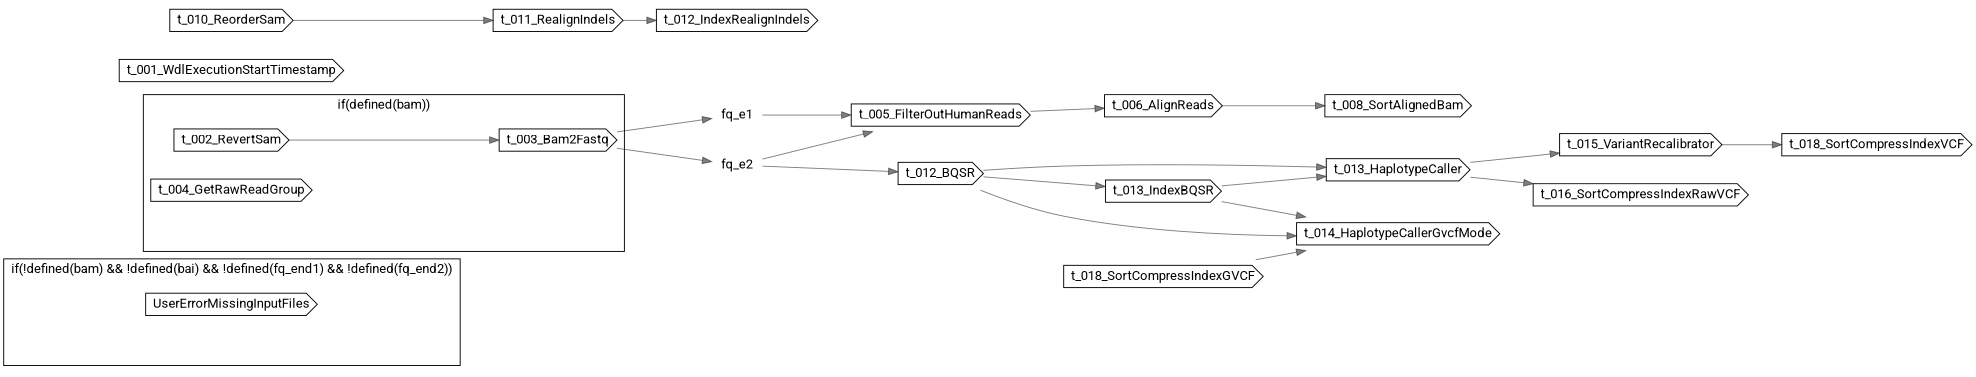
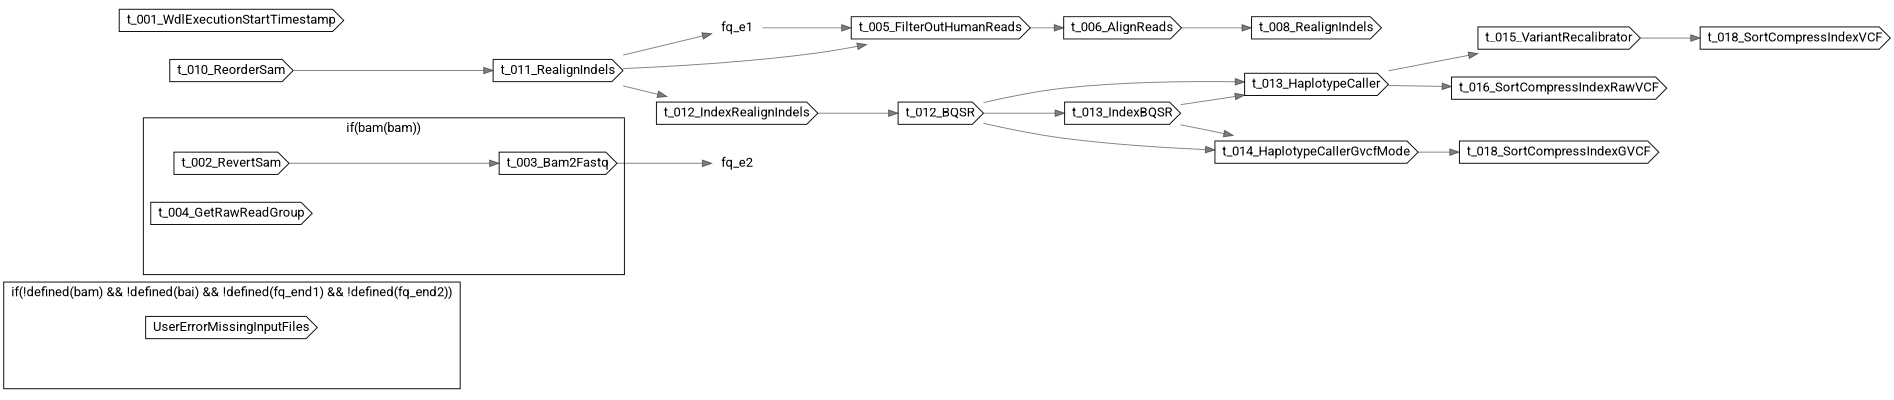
cluster "if(defined(bam))": label "if(defined(bam))" -> "if(bam(bam))"
node "t_008_SortAlignedBam": label "t_008_SortAlignedBam" -> "t_008_RealignIndels"
edge "t_003_Bam2Fastq" -> "fq_e1": now "t_011_RealignIndels" -> "fq_e1"
edge "fq_e2" -> "t_005_FilterOutHumanReads": now "t_011_RealignIndels" -> "t_005_FilterOutHumanReads"
edge "fq_e2" -> "t_012_BQSR": now "t_012_IndexRealignIndels" -> "t_012_BQSR"
edge "t_018_SortCompressIndexGVCF" -> "t_014_HaplotypeCallerGvcfMode": reversed
